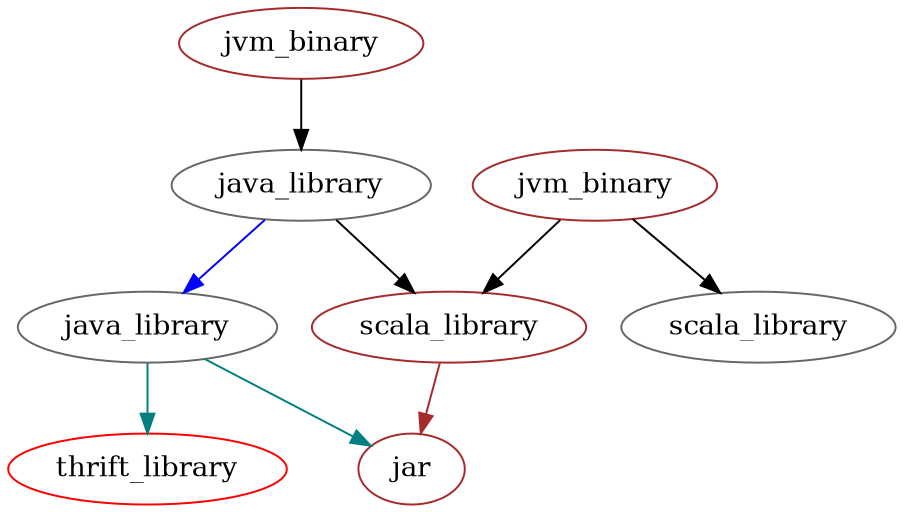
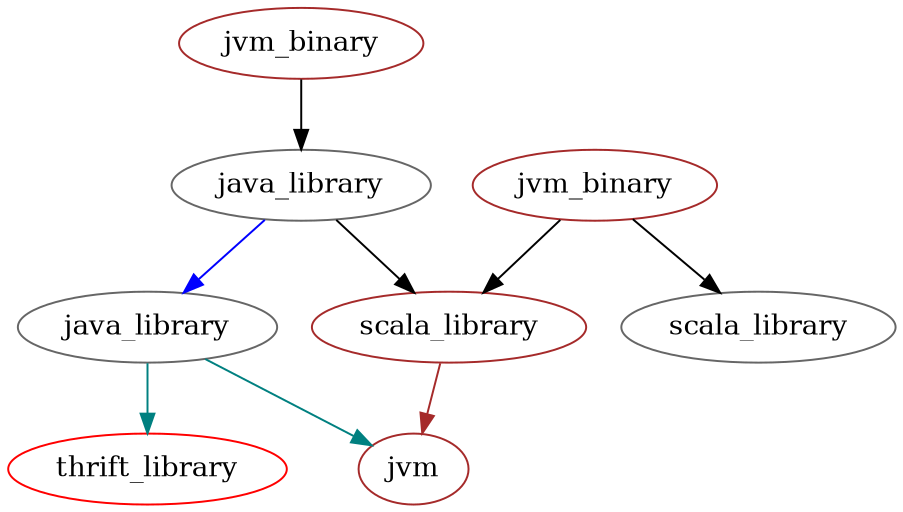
node "jar": label "jar" -> "jvm"
